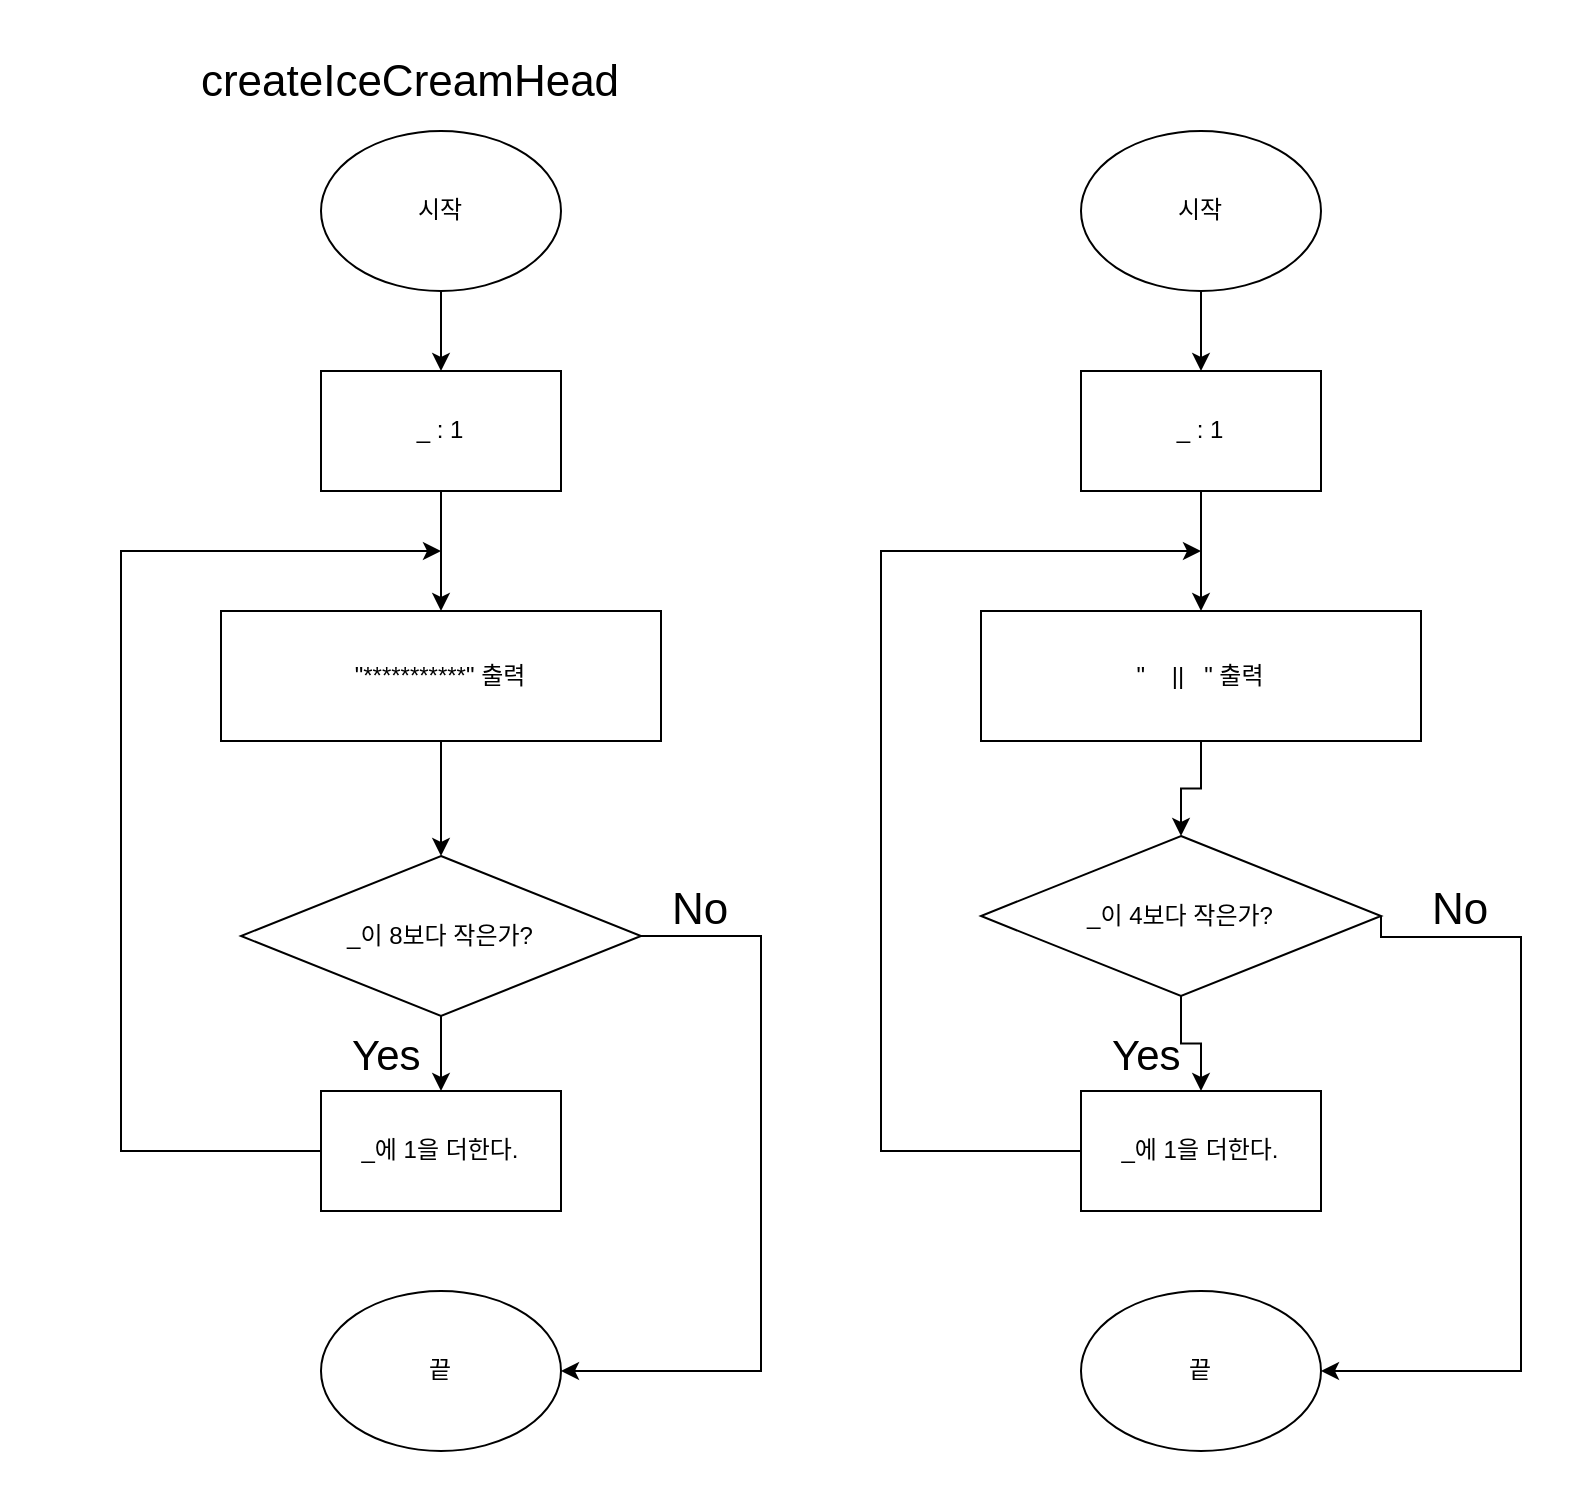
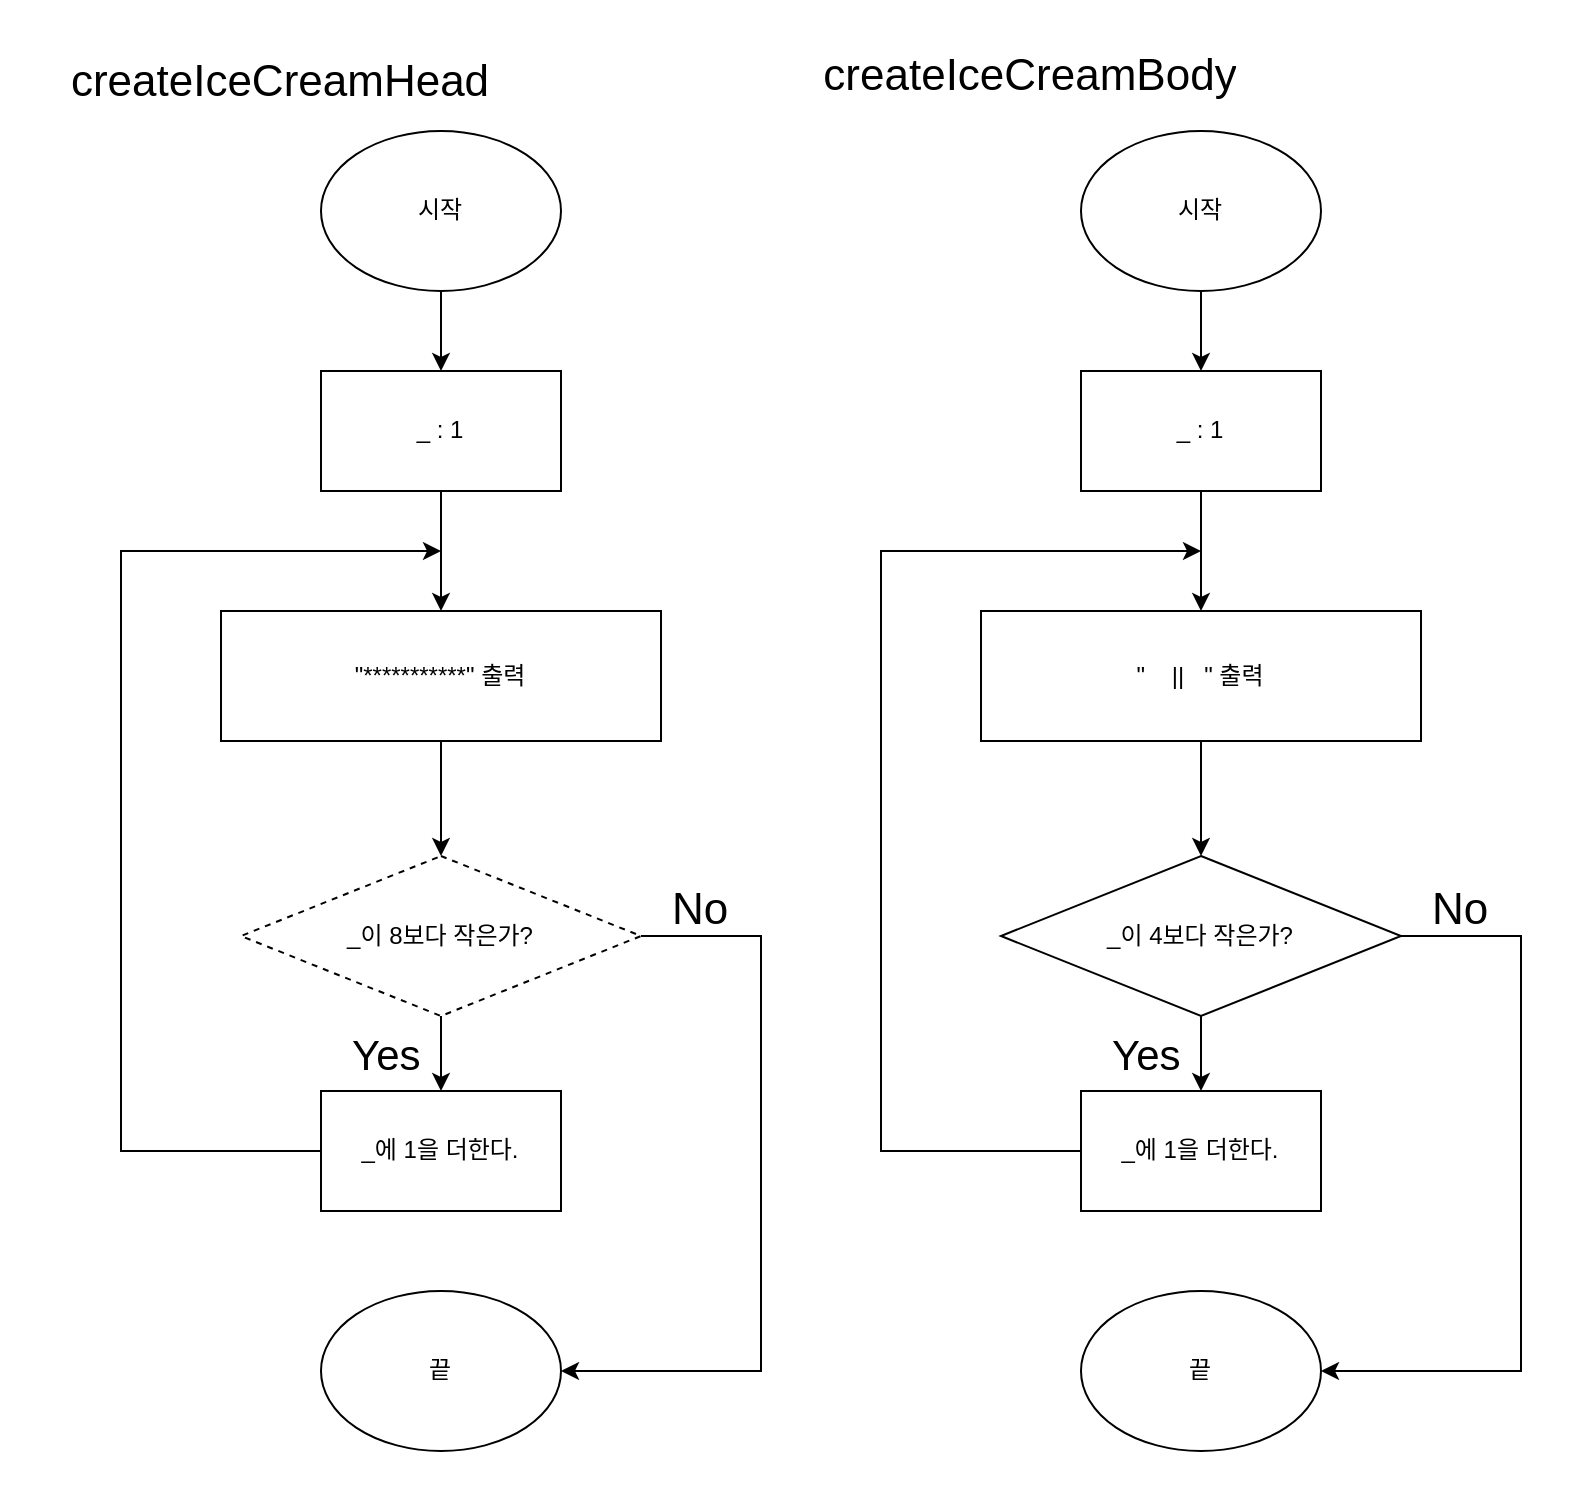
node "createIceCreamHead": moved (411, 77) -> (281, 77)
node "createIceCreamBody": added
node "_이 4보다 작은가?": moved (1181, 916) -> (1201, 936)
node "_이 8보다 작은가?": style solid -> dashed
